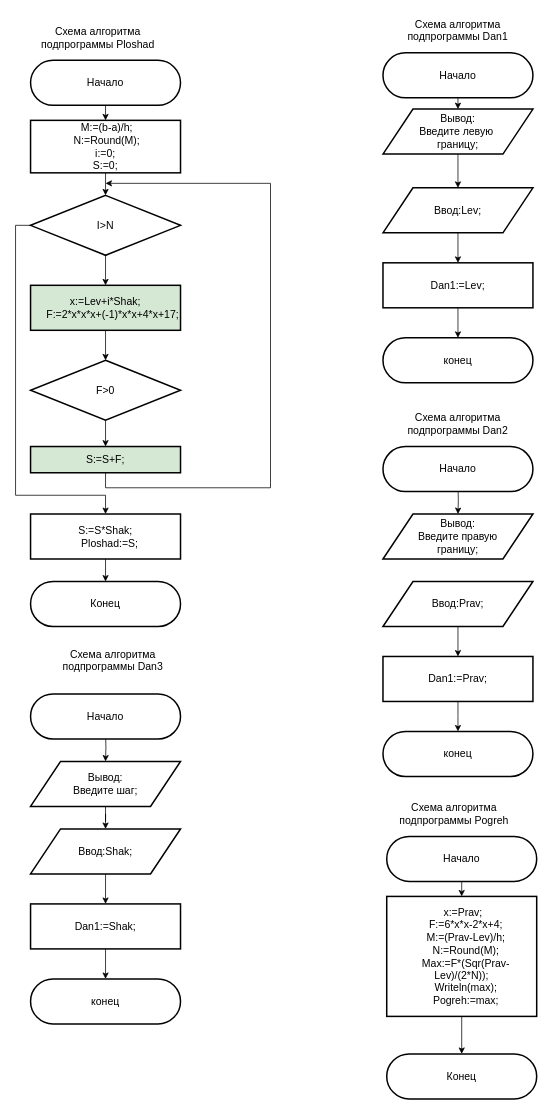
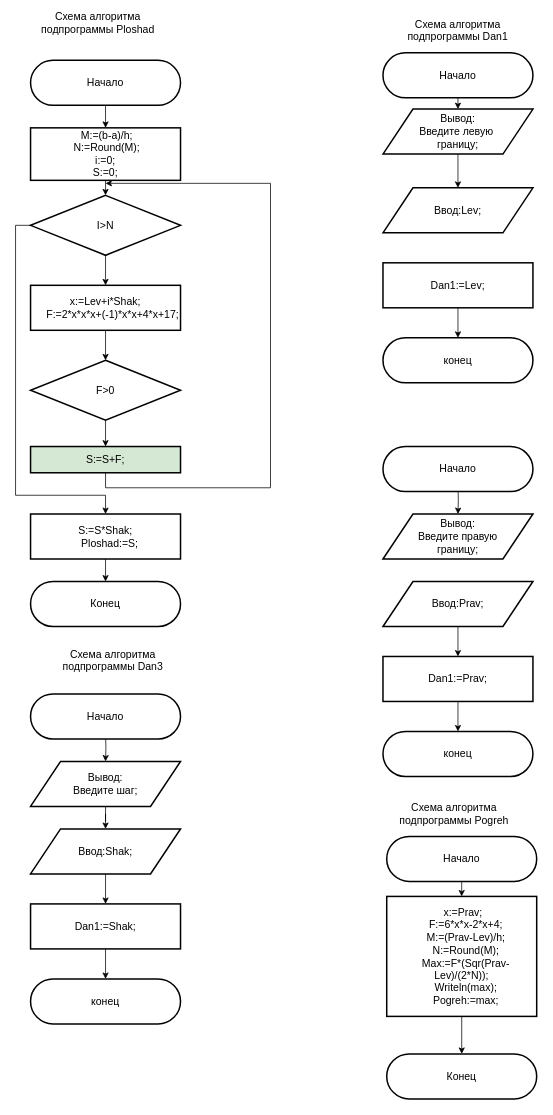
node "Схема алгоритма подпрограммы Ploshad": moved (98, 38) -> (98, 23)
node "M:=(b-a)/h; N:=Round(M); i:=0; S:=0;": moved (105, 147) -> (105, 154)
edge "Ввод:Lev;" -> "Dan1:=Lev;": removed
node "x:=Lev+i*Shak; F:=2*x*x*x+(-1)*x*x+4*x+17;": fillcolor #d5e8d4 -> #ffffff
node "Схема алгоритма подпрограммы Dan2": removed
